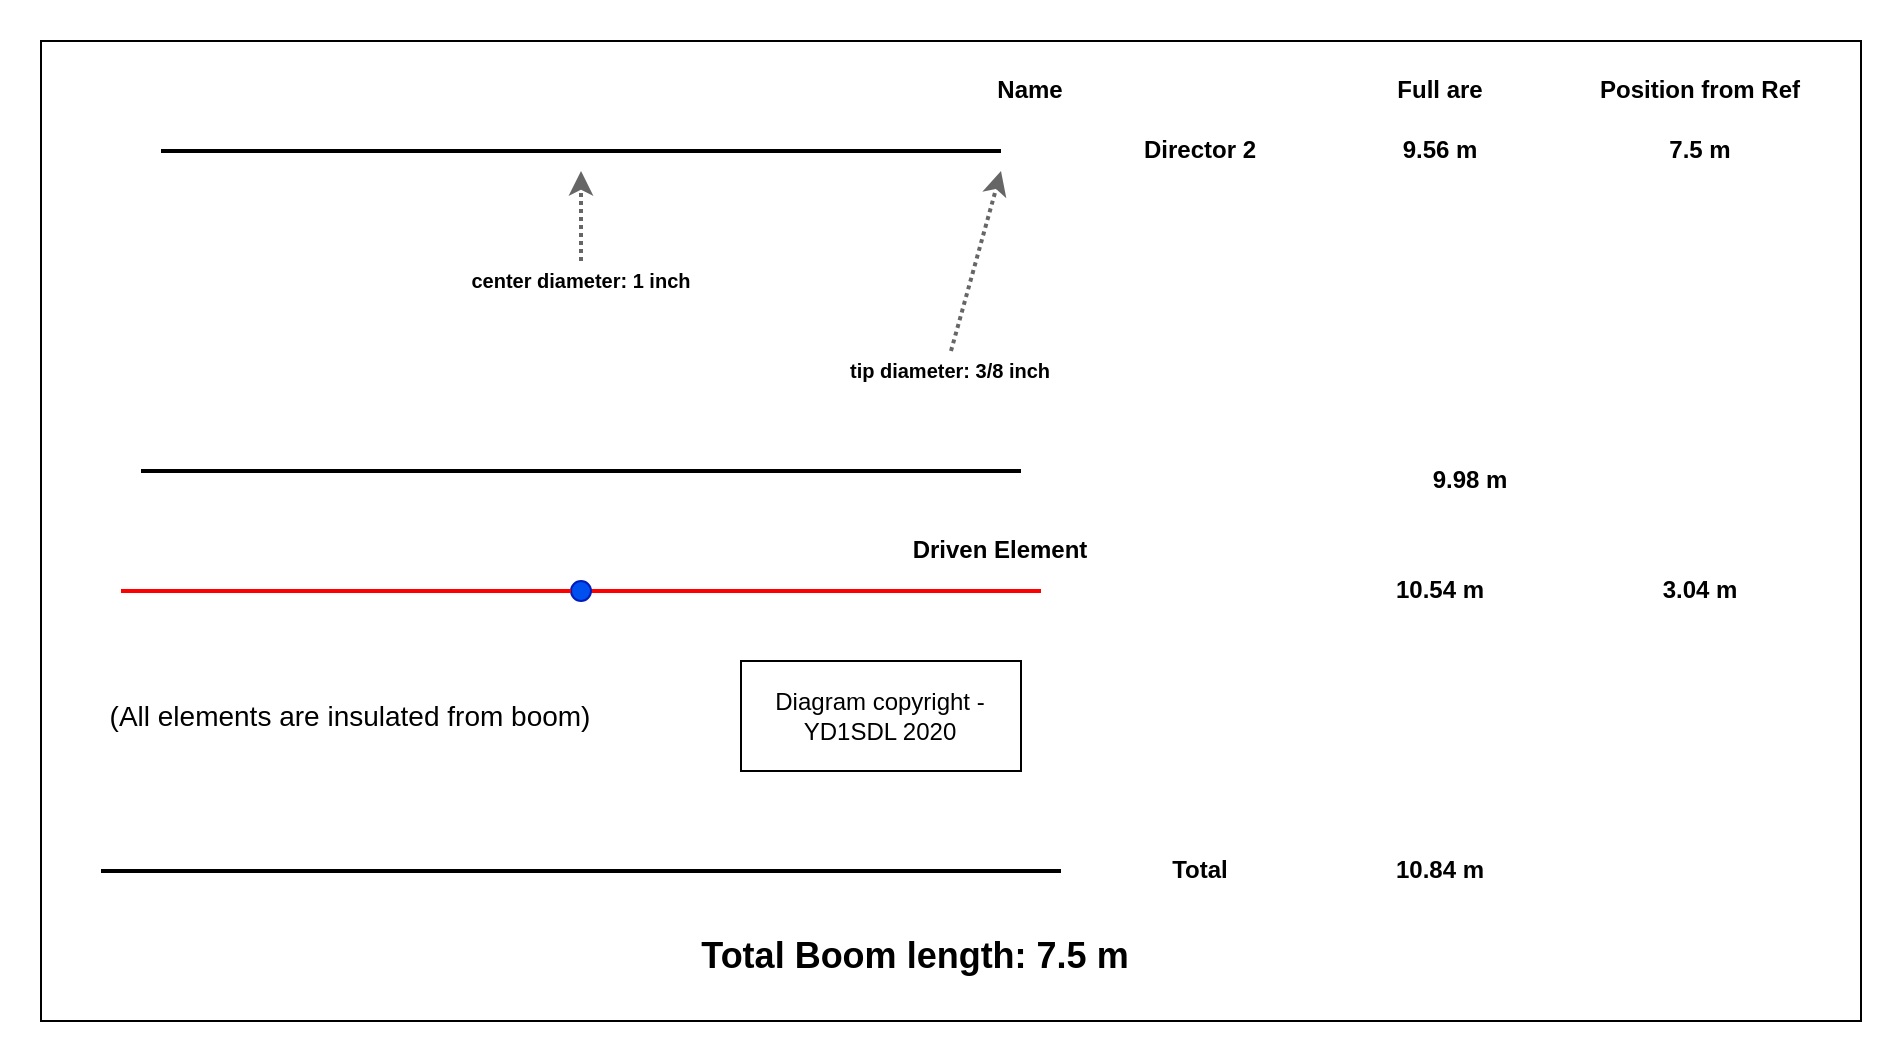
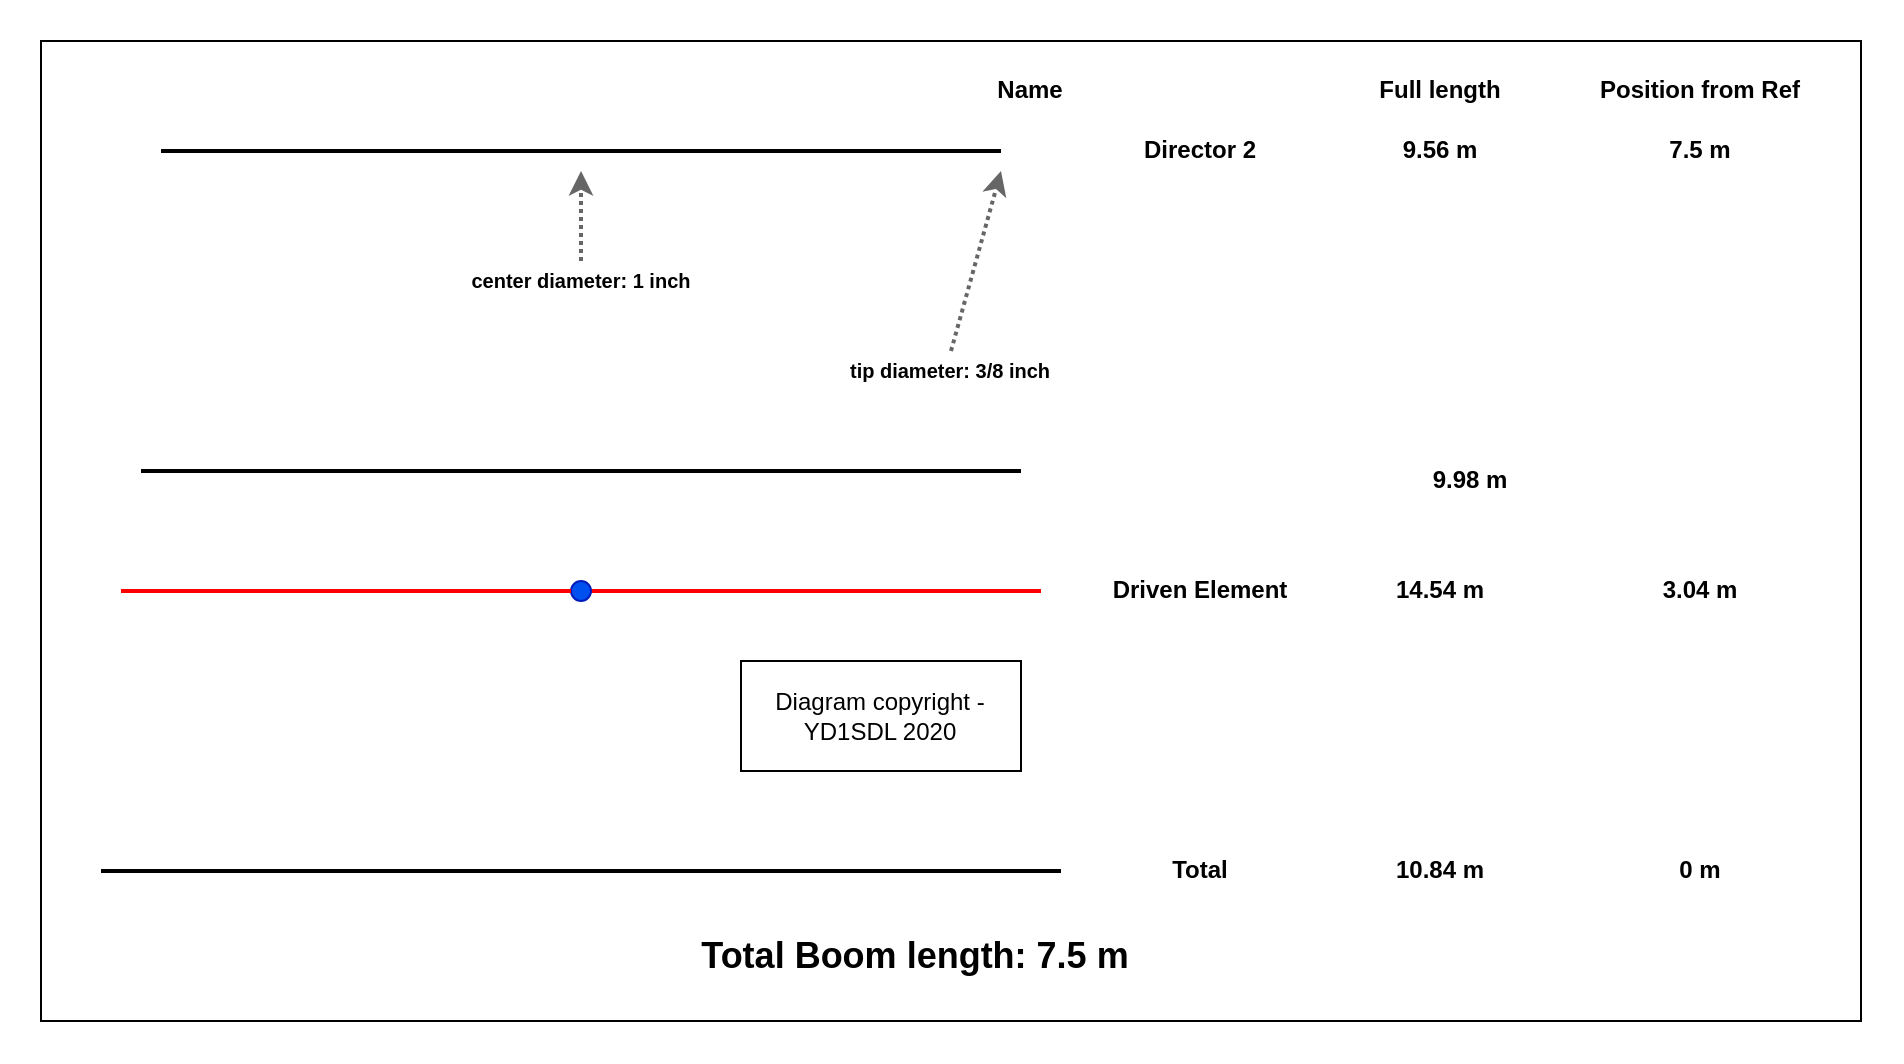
node "Full are": label "Full are" -> "Full length"
node "Driven Element": moved (1001, 551) -> (1201, 591)
node "10.54 m": label "10.54 m" -> "14.54 m"
node "(All elements are insulated from boom)": removed
node "0 m": added
